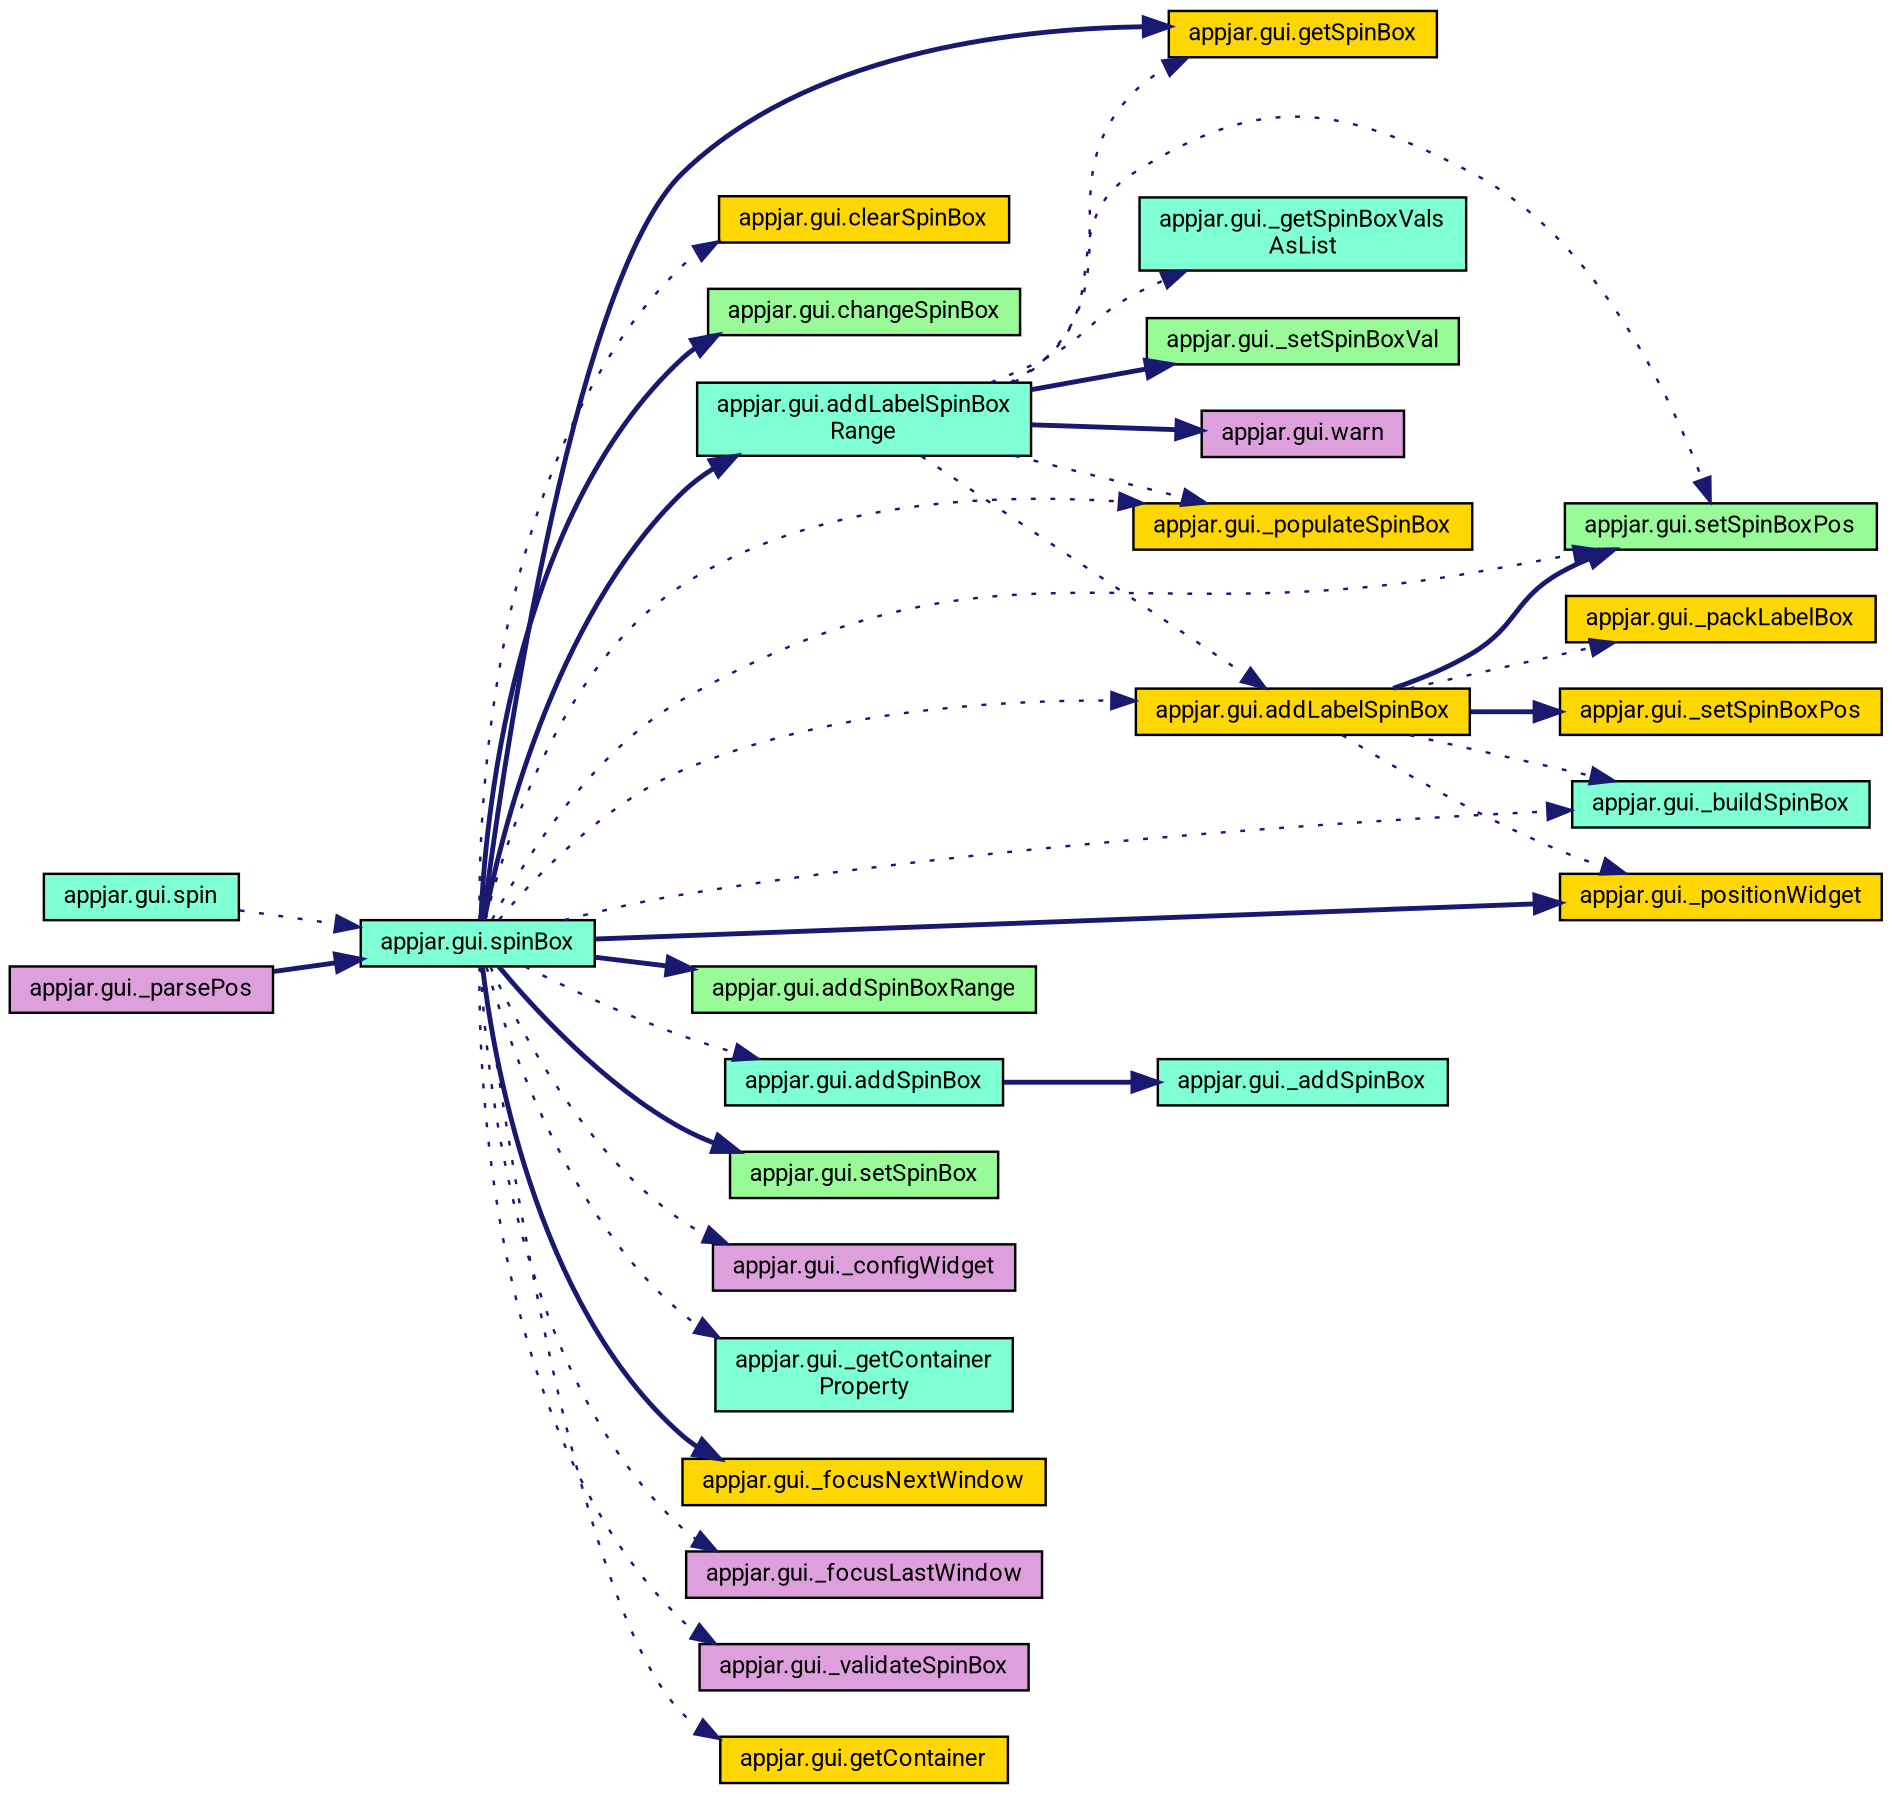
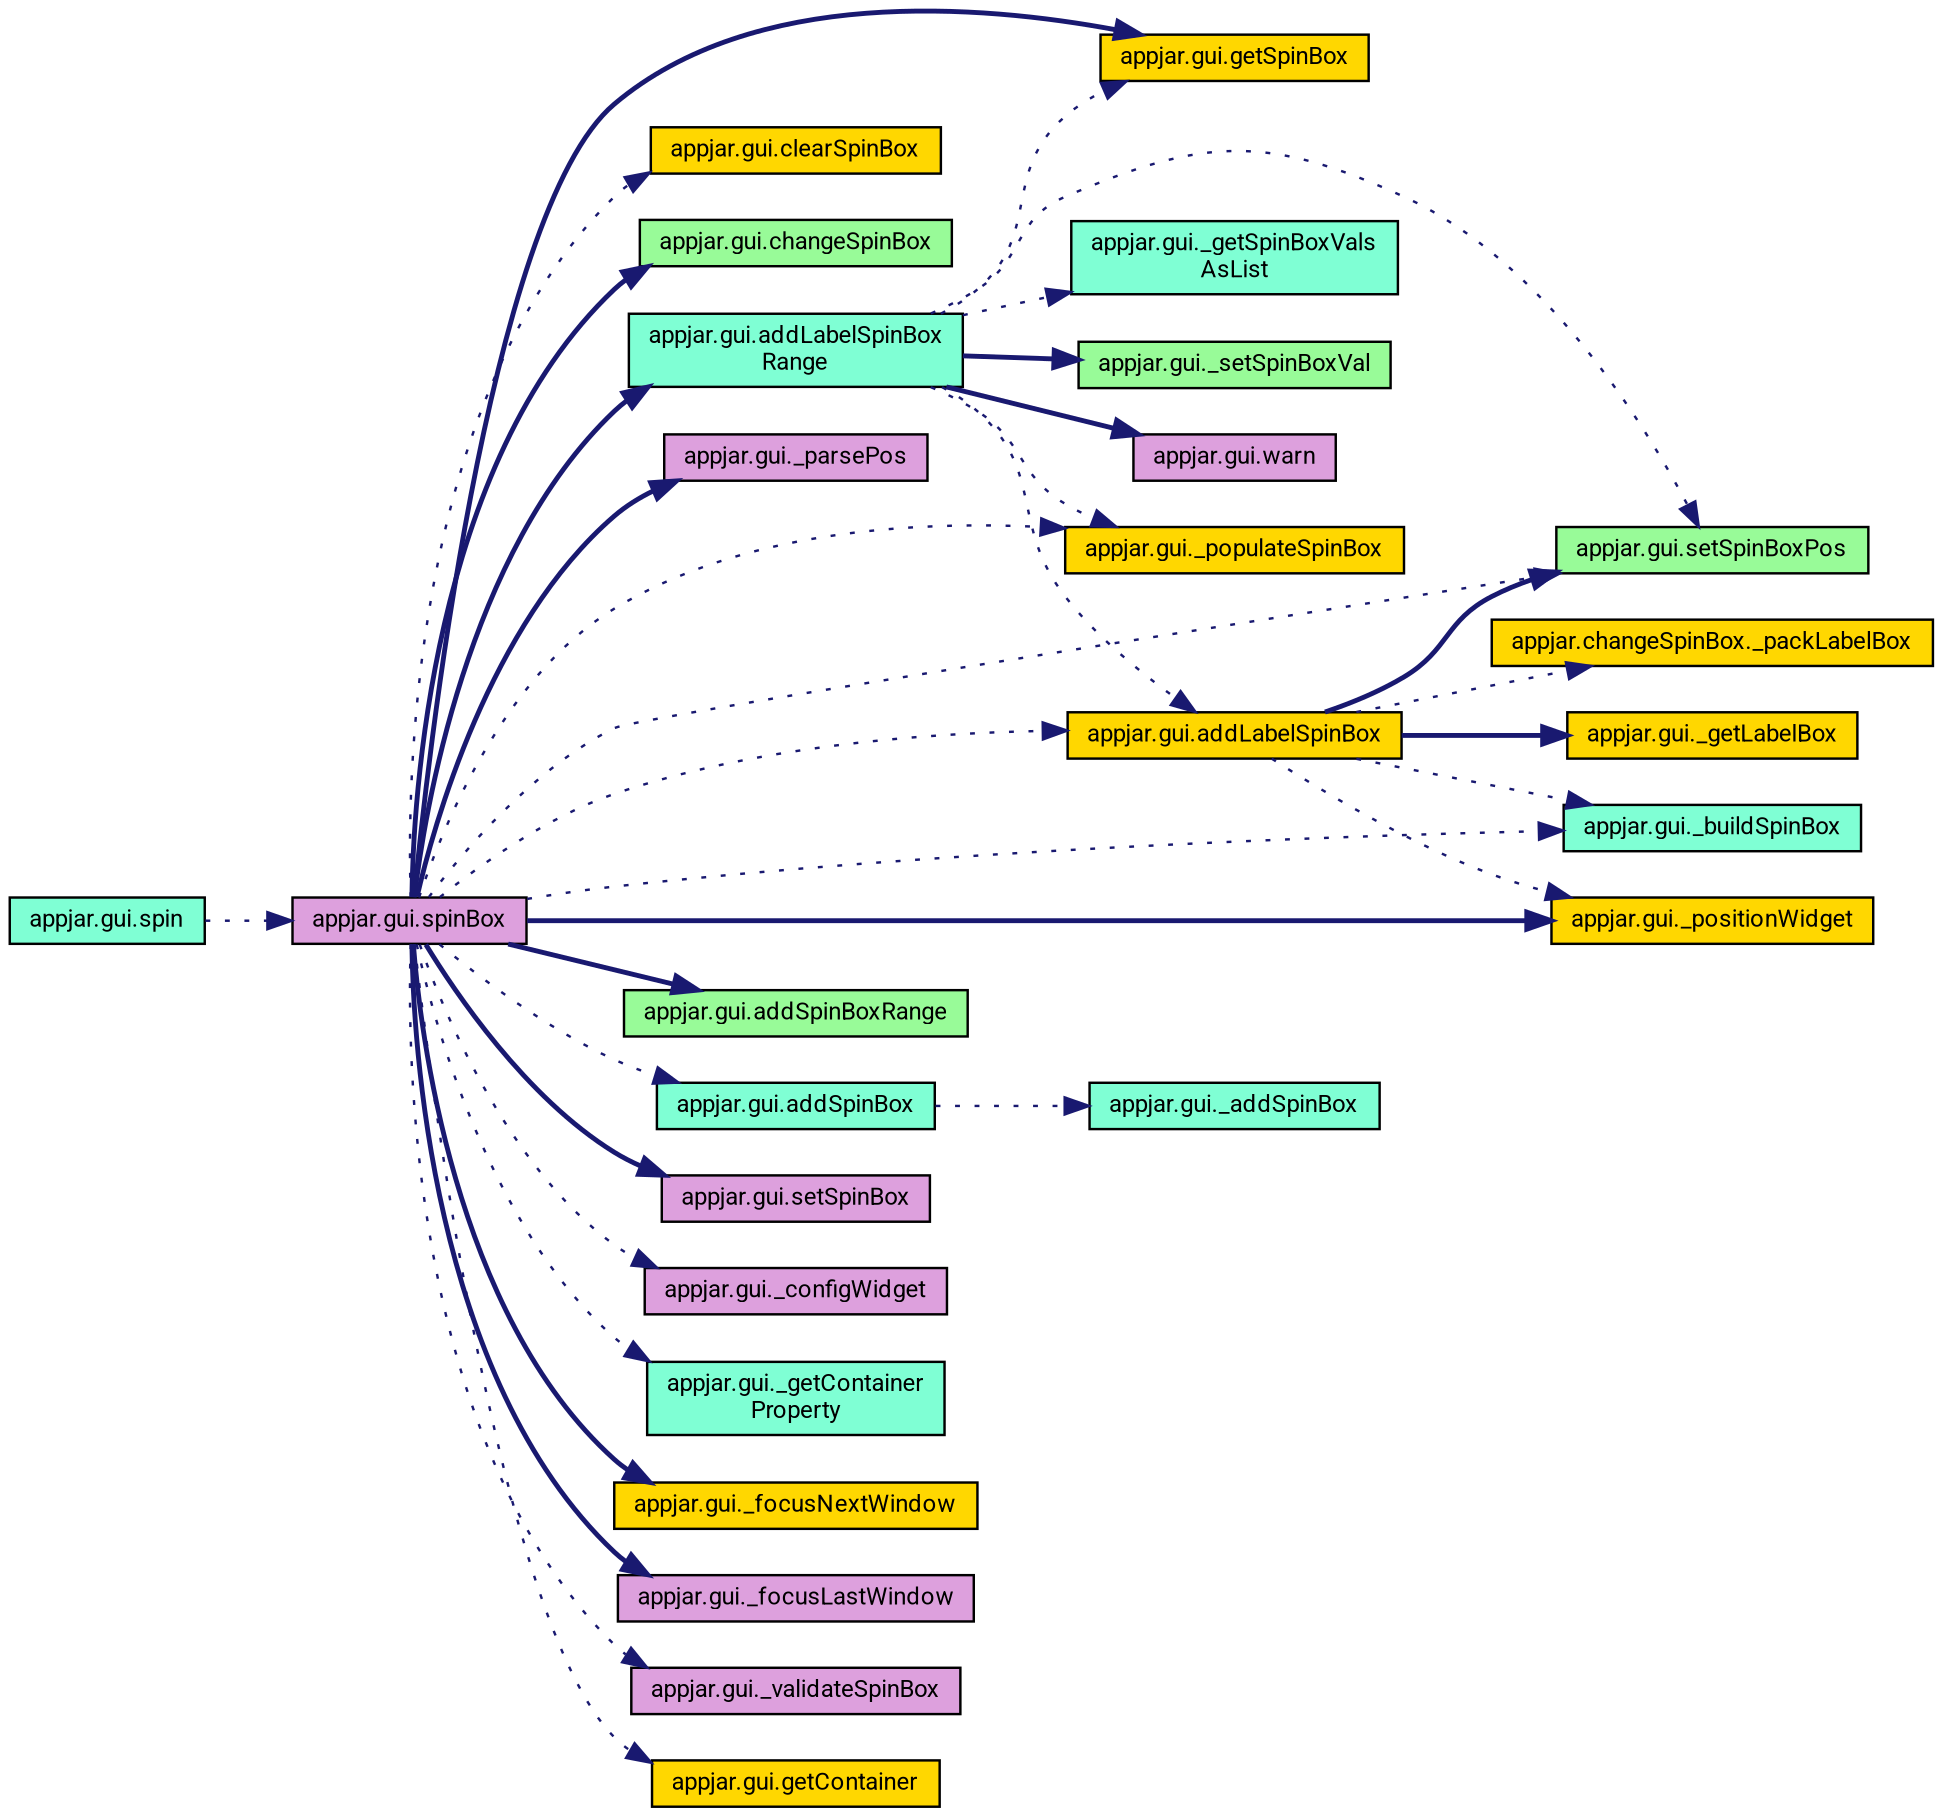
node "appjar.gui._packLabelBox": label "appjar.gui._packLabelBox" -> "appjar.changeSpinBox._packLabelBox"
node "appjar.gui._setSpinBoxPos": label "appjar.gui._setSpinBoxPos" -> "appjar.gui._getLabelBox"
node "appjar.gui.spinBox": fillcolor aquamarine -> plum
edge "appjar.gui._parsePos" -> "appjar.gui.spinBox": reversed
edge "appjar.gui.addSpinBox" -> "appjar.gui._addSpinBox": style bold -> dotted
node "appjar.gui.setSpinBox": fillcolor palegreen -> plum
edge "appjar.gui.spinBox" -> "appjar.gui._focusLastWindow": style dotted -> bold
